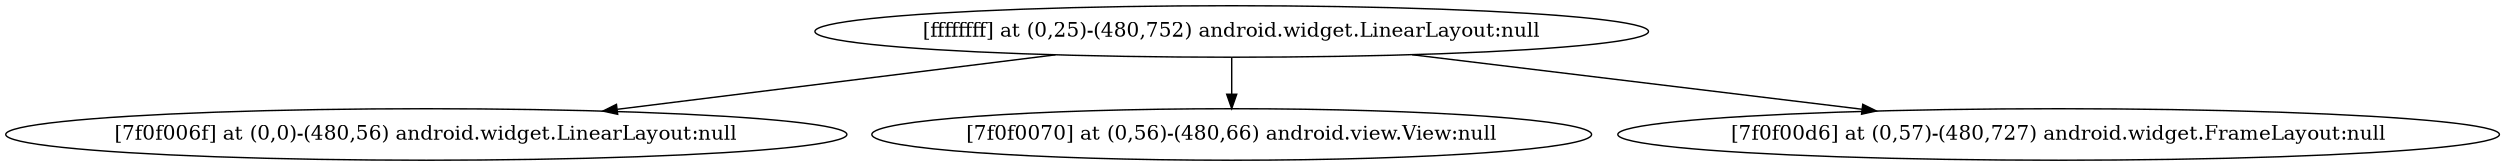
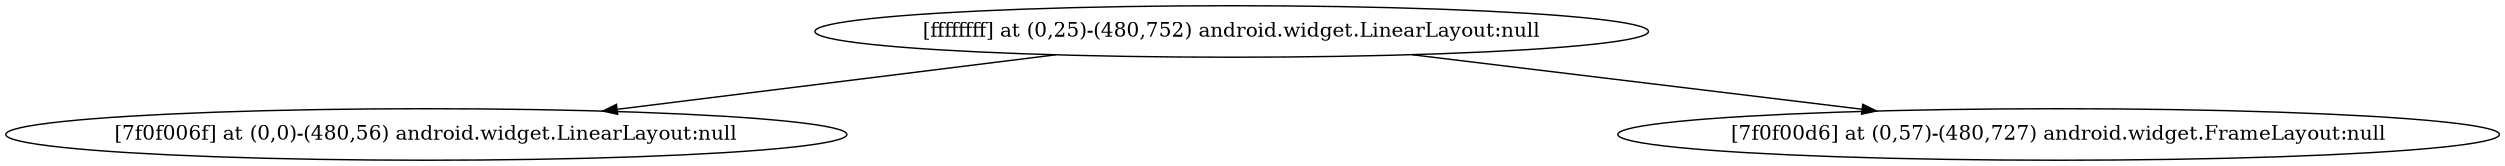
node "[7f0f0070] at (0,56)-(480,66) android.view.View:null": removed
